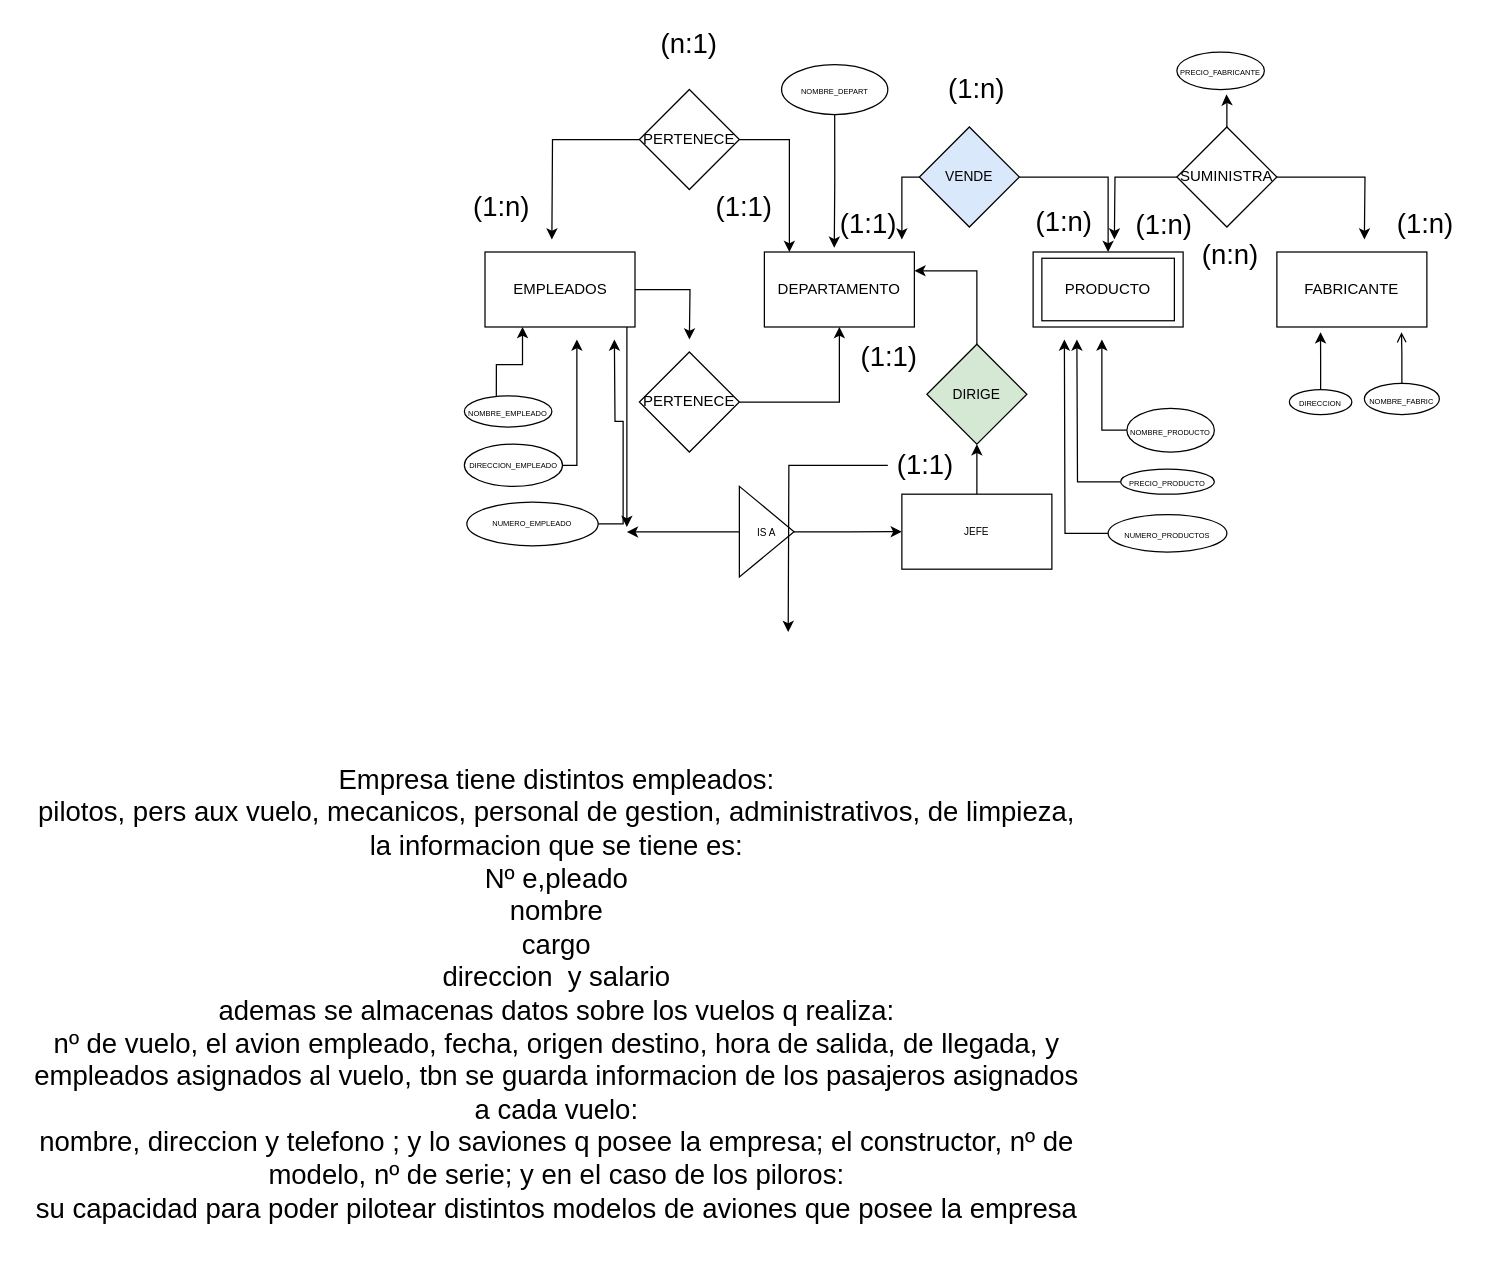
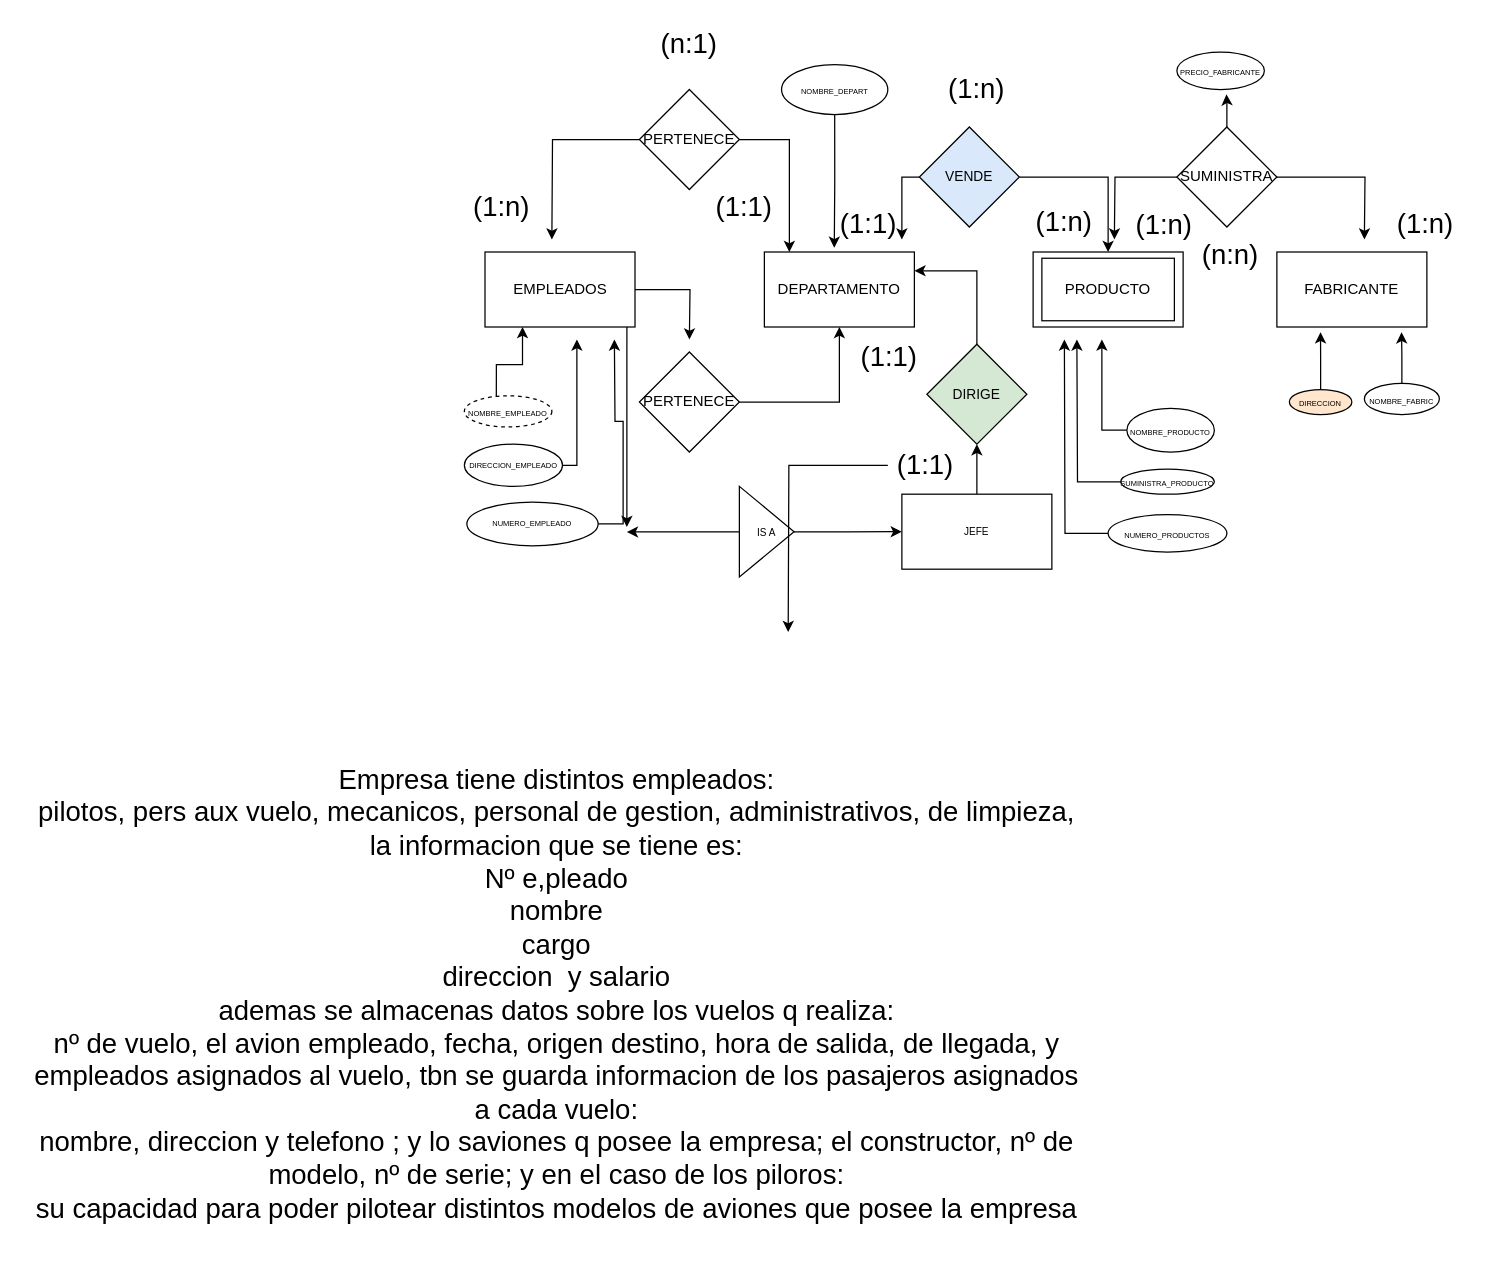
edge "NOMBRE_FABRIC" -> "FABRICANTE": arrowhead open -> classic
node "DIRECCION": fillcolor #ffffff -> #ffe6cc
node "NOMBRE_EMPLEADO": style solid -> dashed
node "PRECIO_PRODUCTO": label "PRECIO_PRODUCTO" -> "SUMINISTRA_PRODUCTO"
